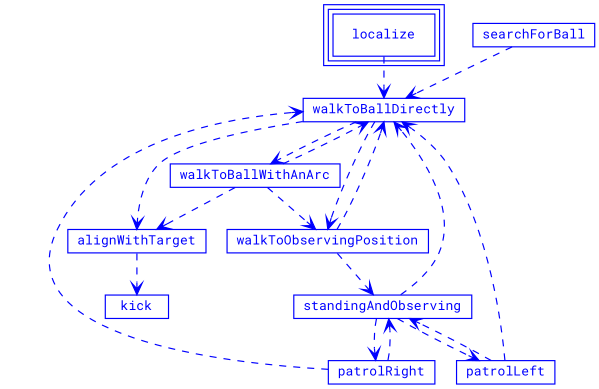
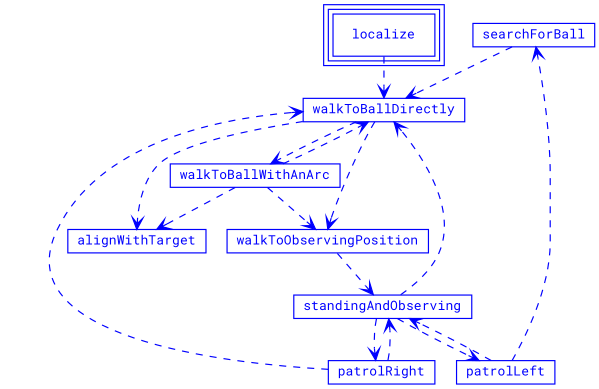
edge "walkToObservingPosition" -> "walkToBallDirectly": removed
edge "patrolLeft" -> "walkToBallDirectly": now "patrolLeft" -> "searchForBall"
node "kick": removed
